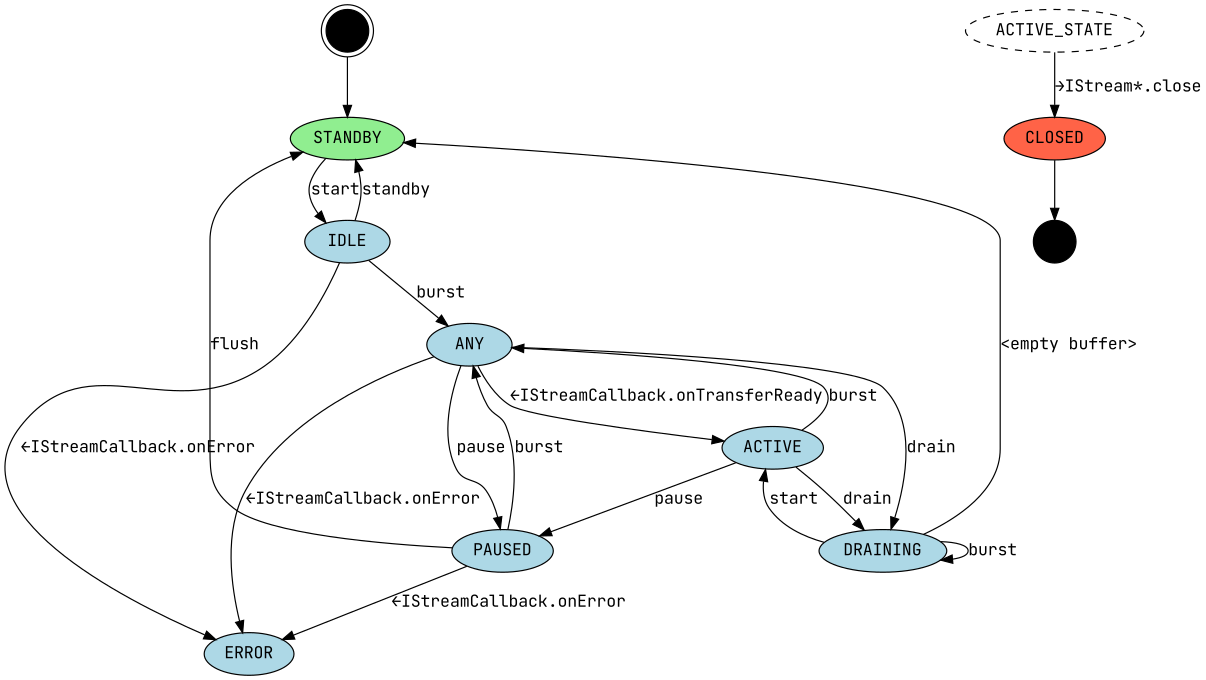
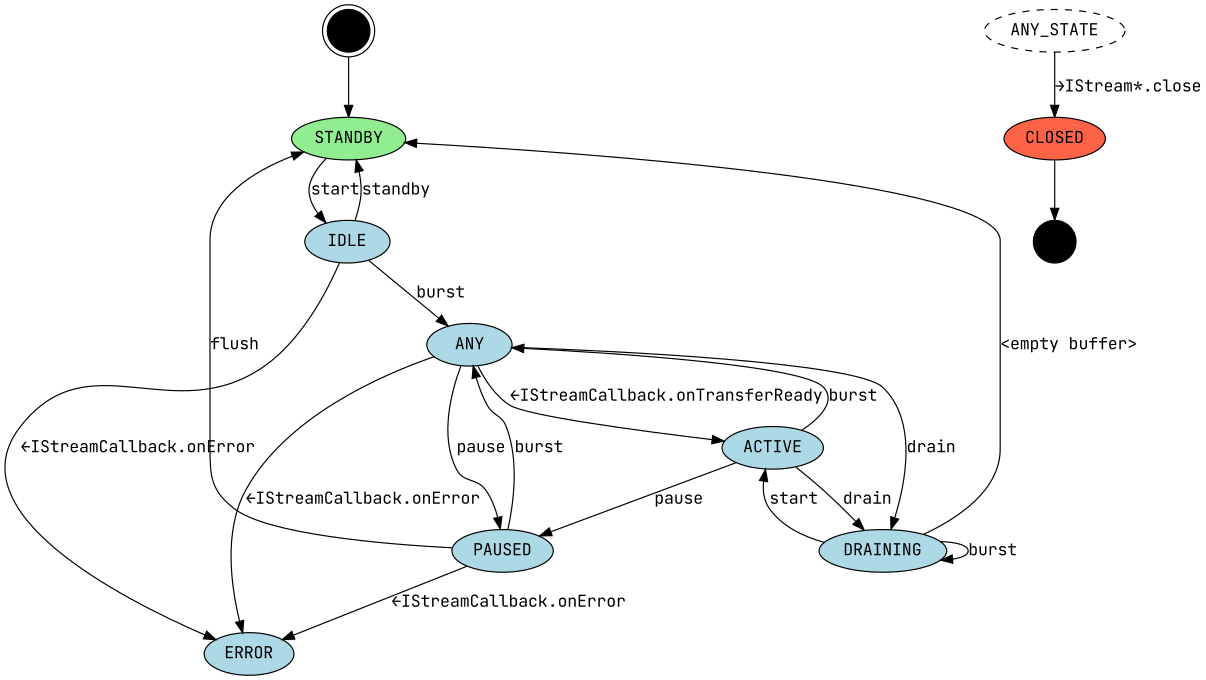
node "ACTIVE_STATE": label "ACTIVE_STATE" -> "ANY_STATE"
